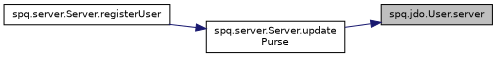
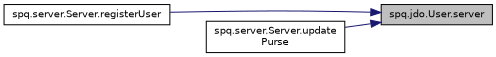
edge "spq.server.Server.registerUser" -> "spq.server.Server.update Purse": now "spq.server.Server.registerUser" -> "spq.jdo.User.server"
